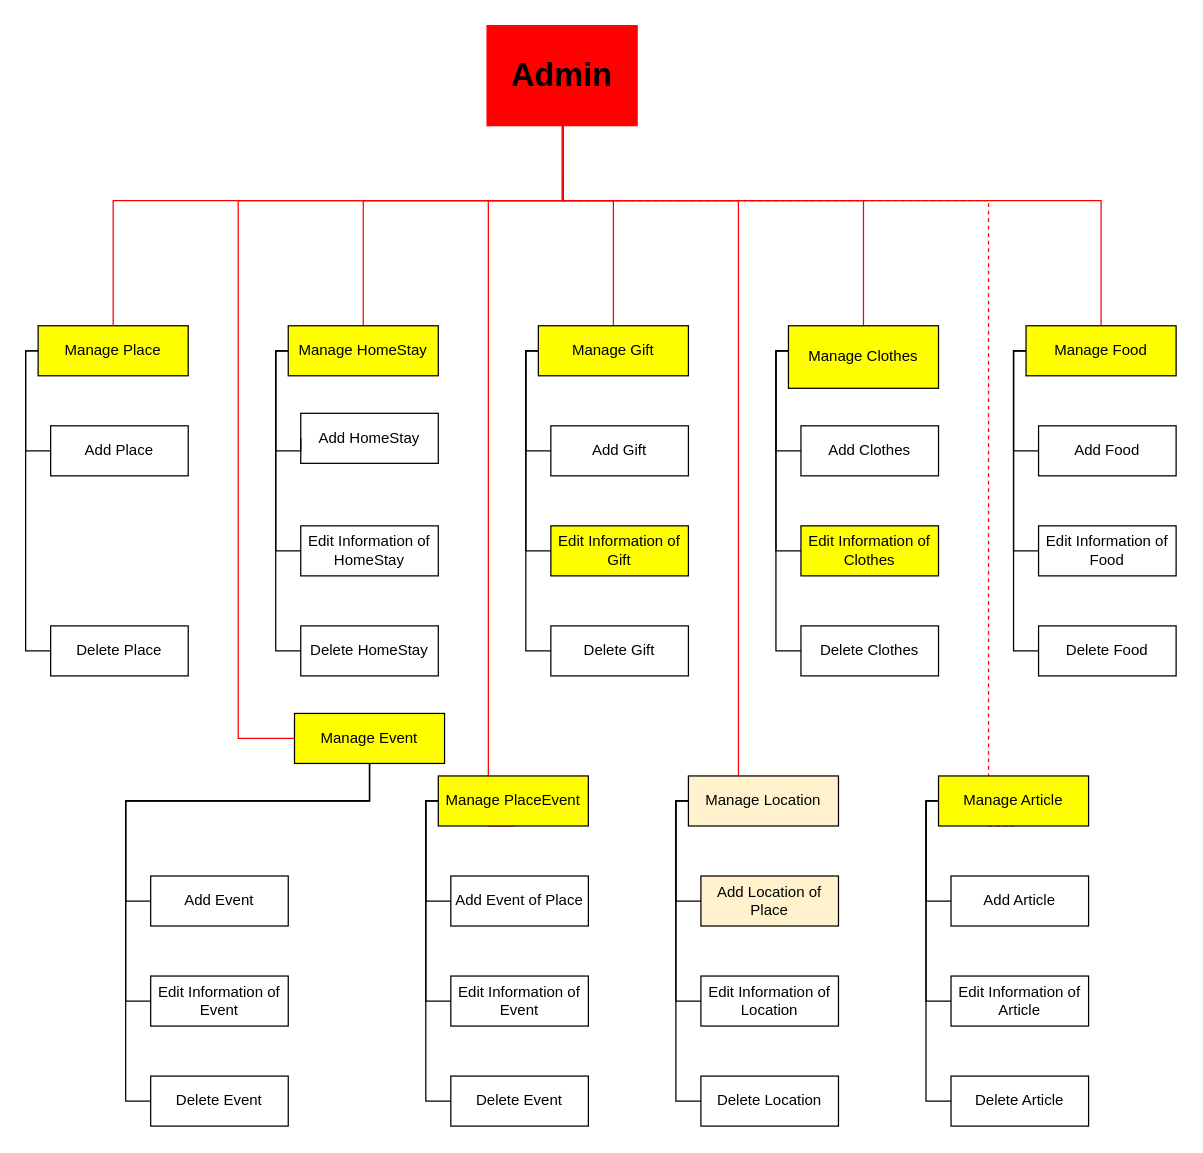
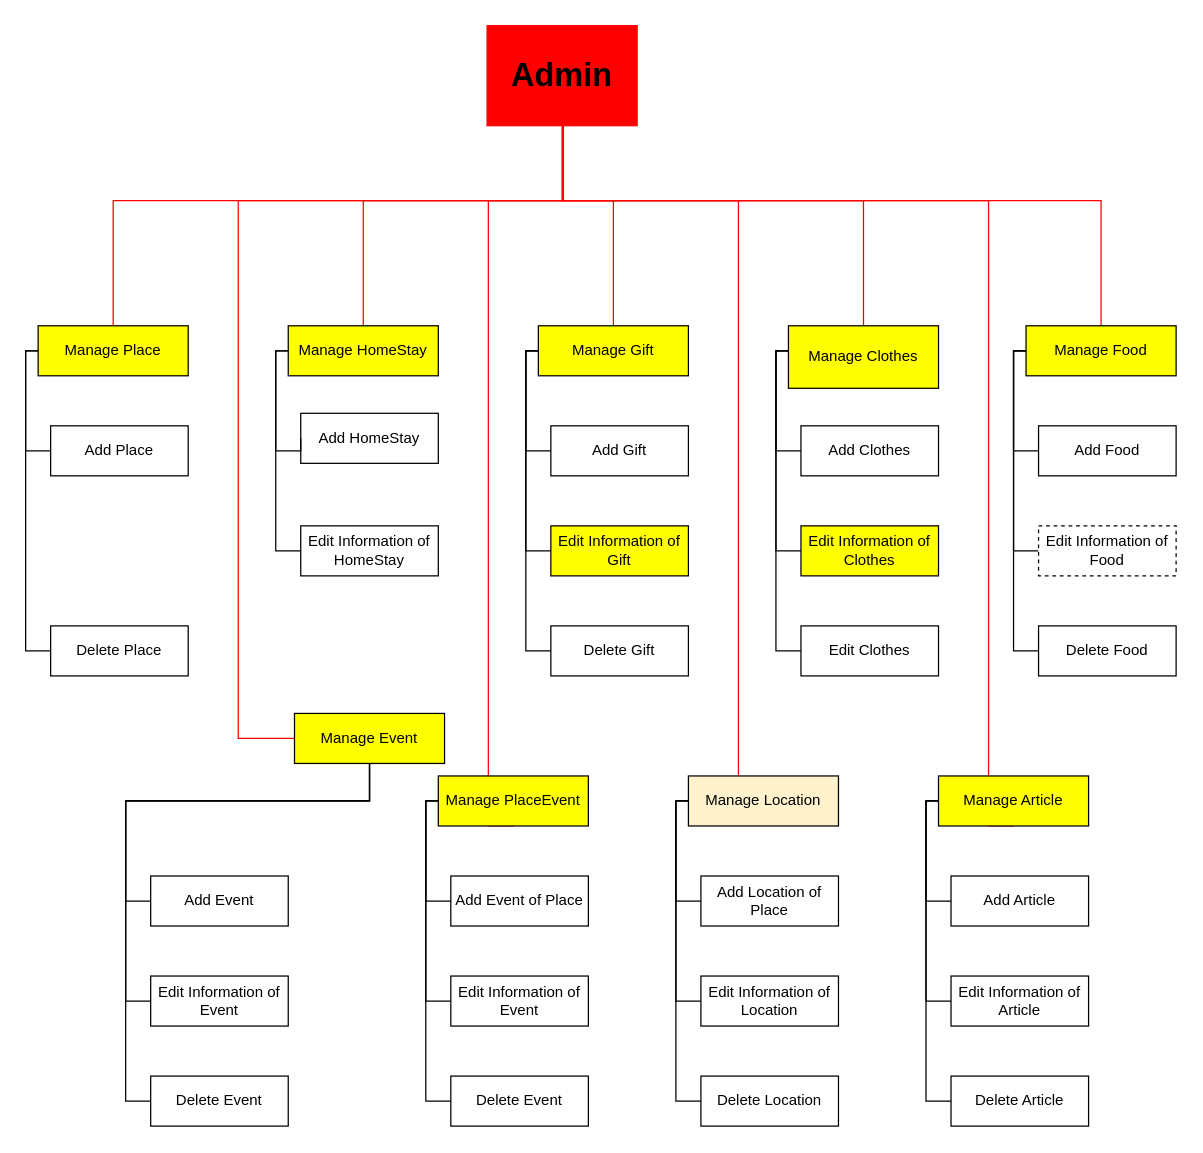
edge "Admin" -- "Manage Article": style dashed -> solid
node "Edit Information of Food": style solid -> dashed
edge "Manage HomeStay" -- "Delete HomeStay": removed
node "Delete HomeStay": removed
node "Delete Clothes": label "Delete Clothes" -> "Edit Clothes"
node "Add Location of Place": fillcolor #fff2cc -> #ffffff
